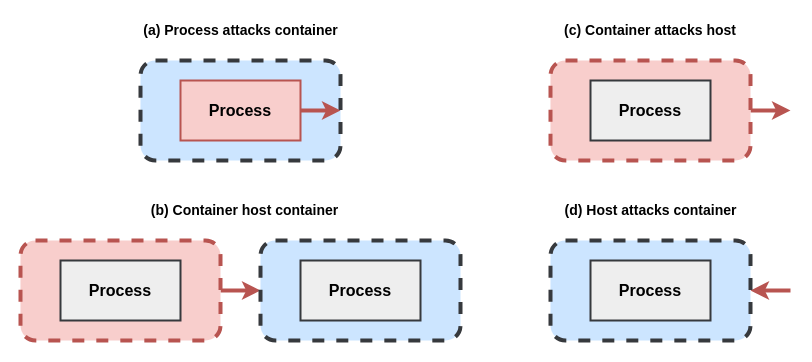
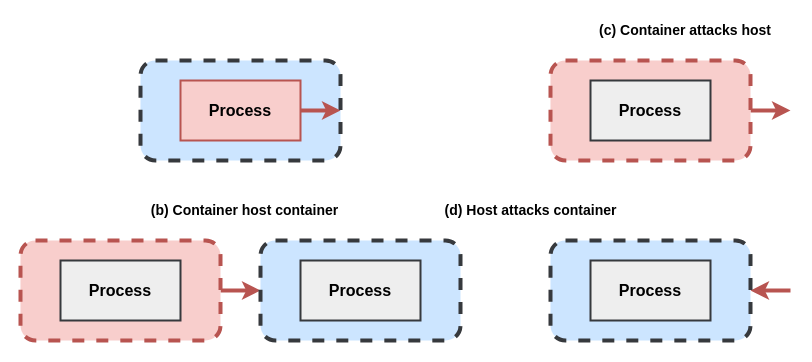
node "(a) Process attacks container": removed
node "(c) Container attacks host": moved (651, 31) -> (686, 31)
node "(d) Host attacks container": moved (651, 211) -> (531, 211)
